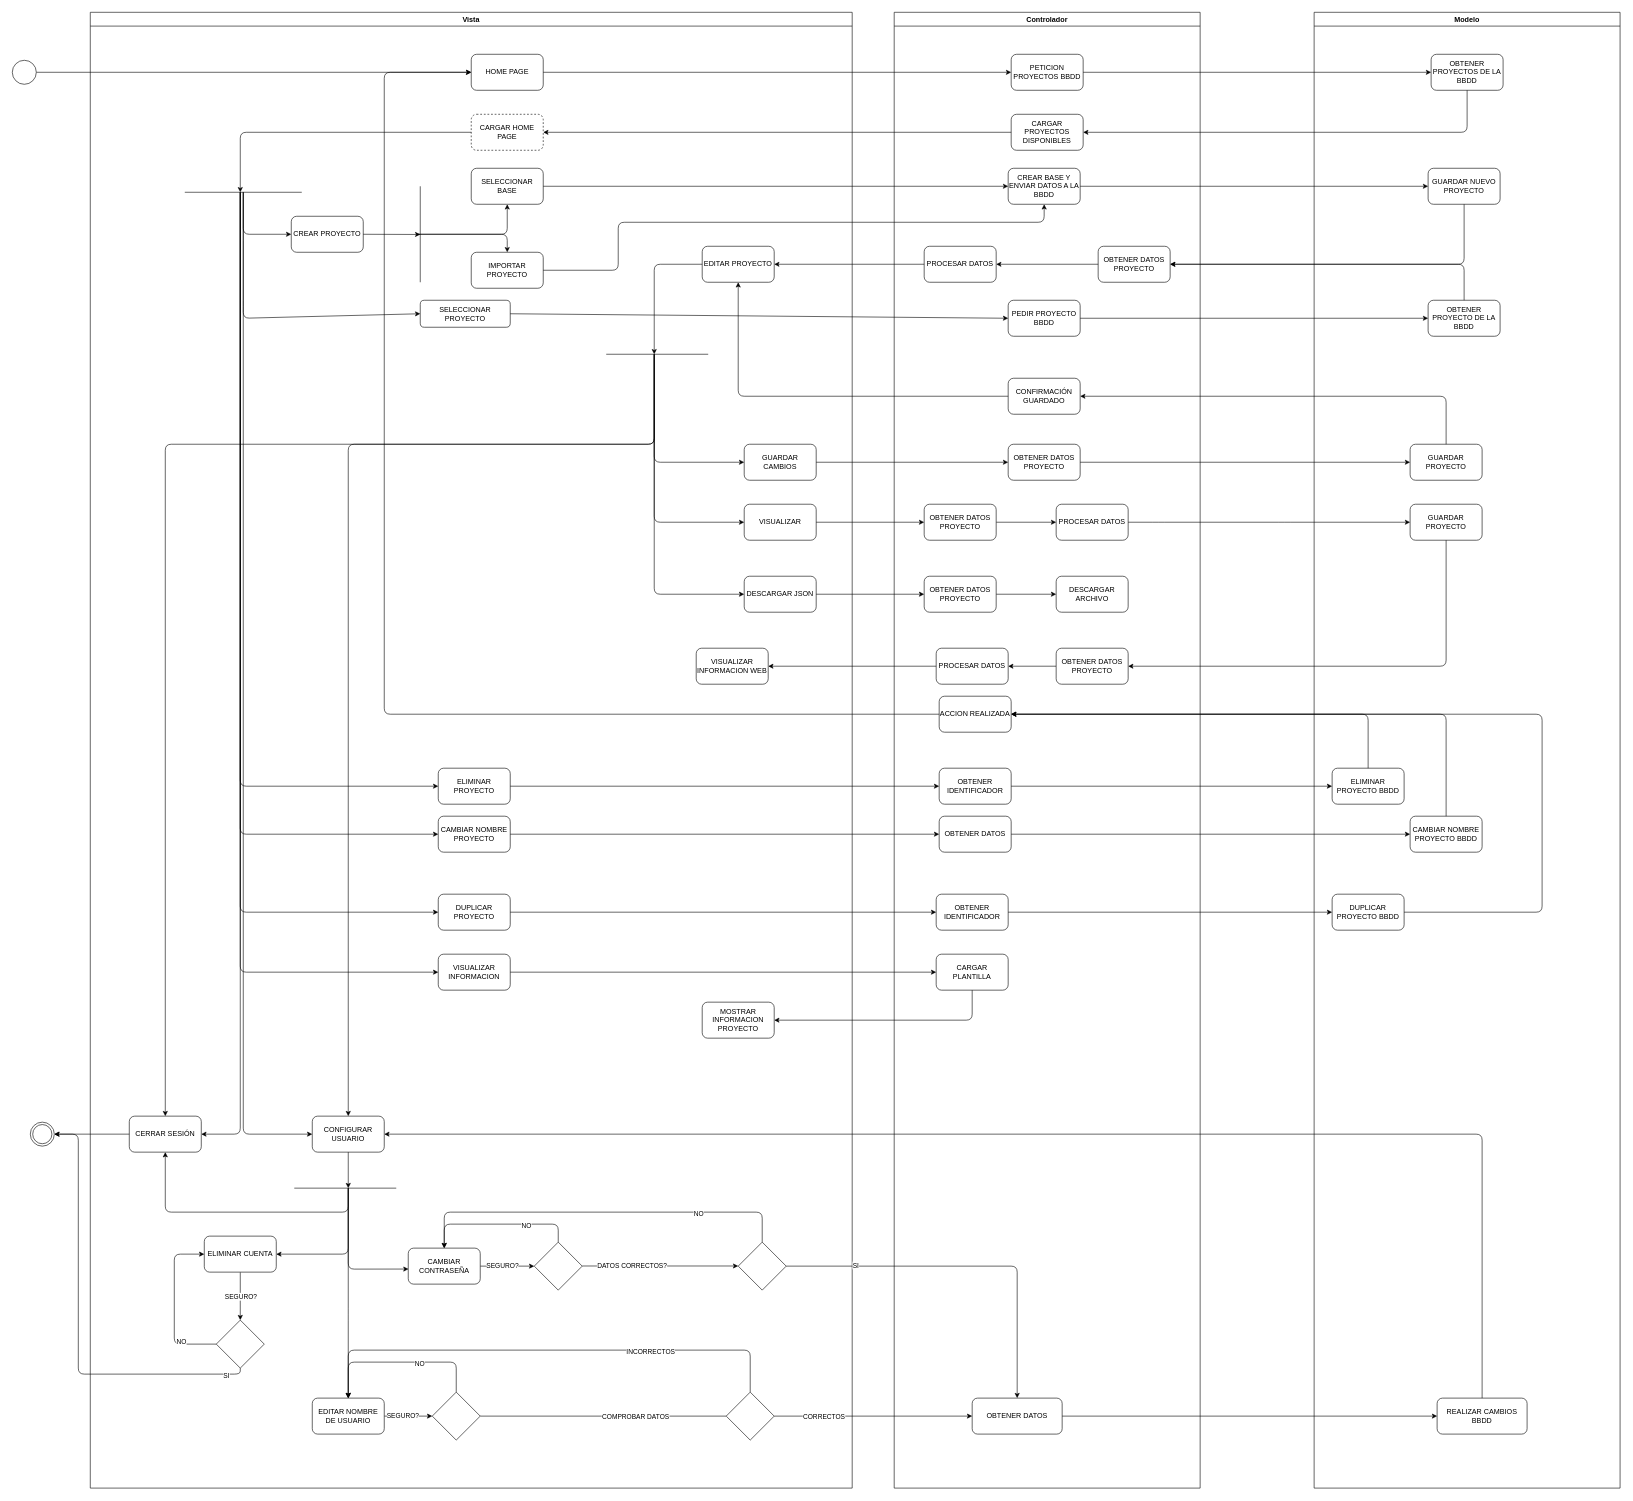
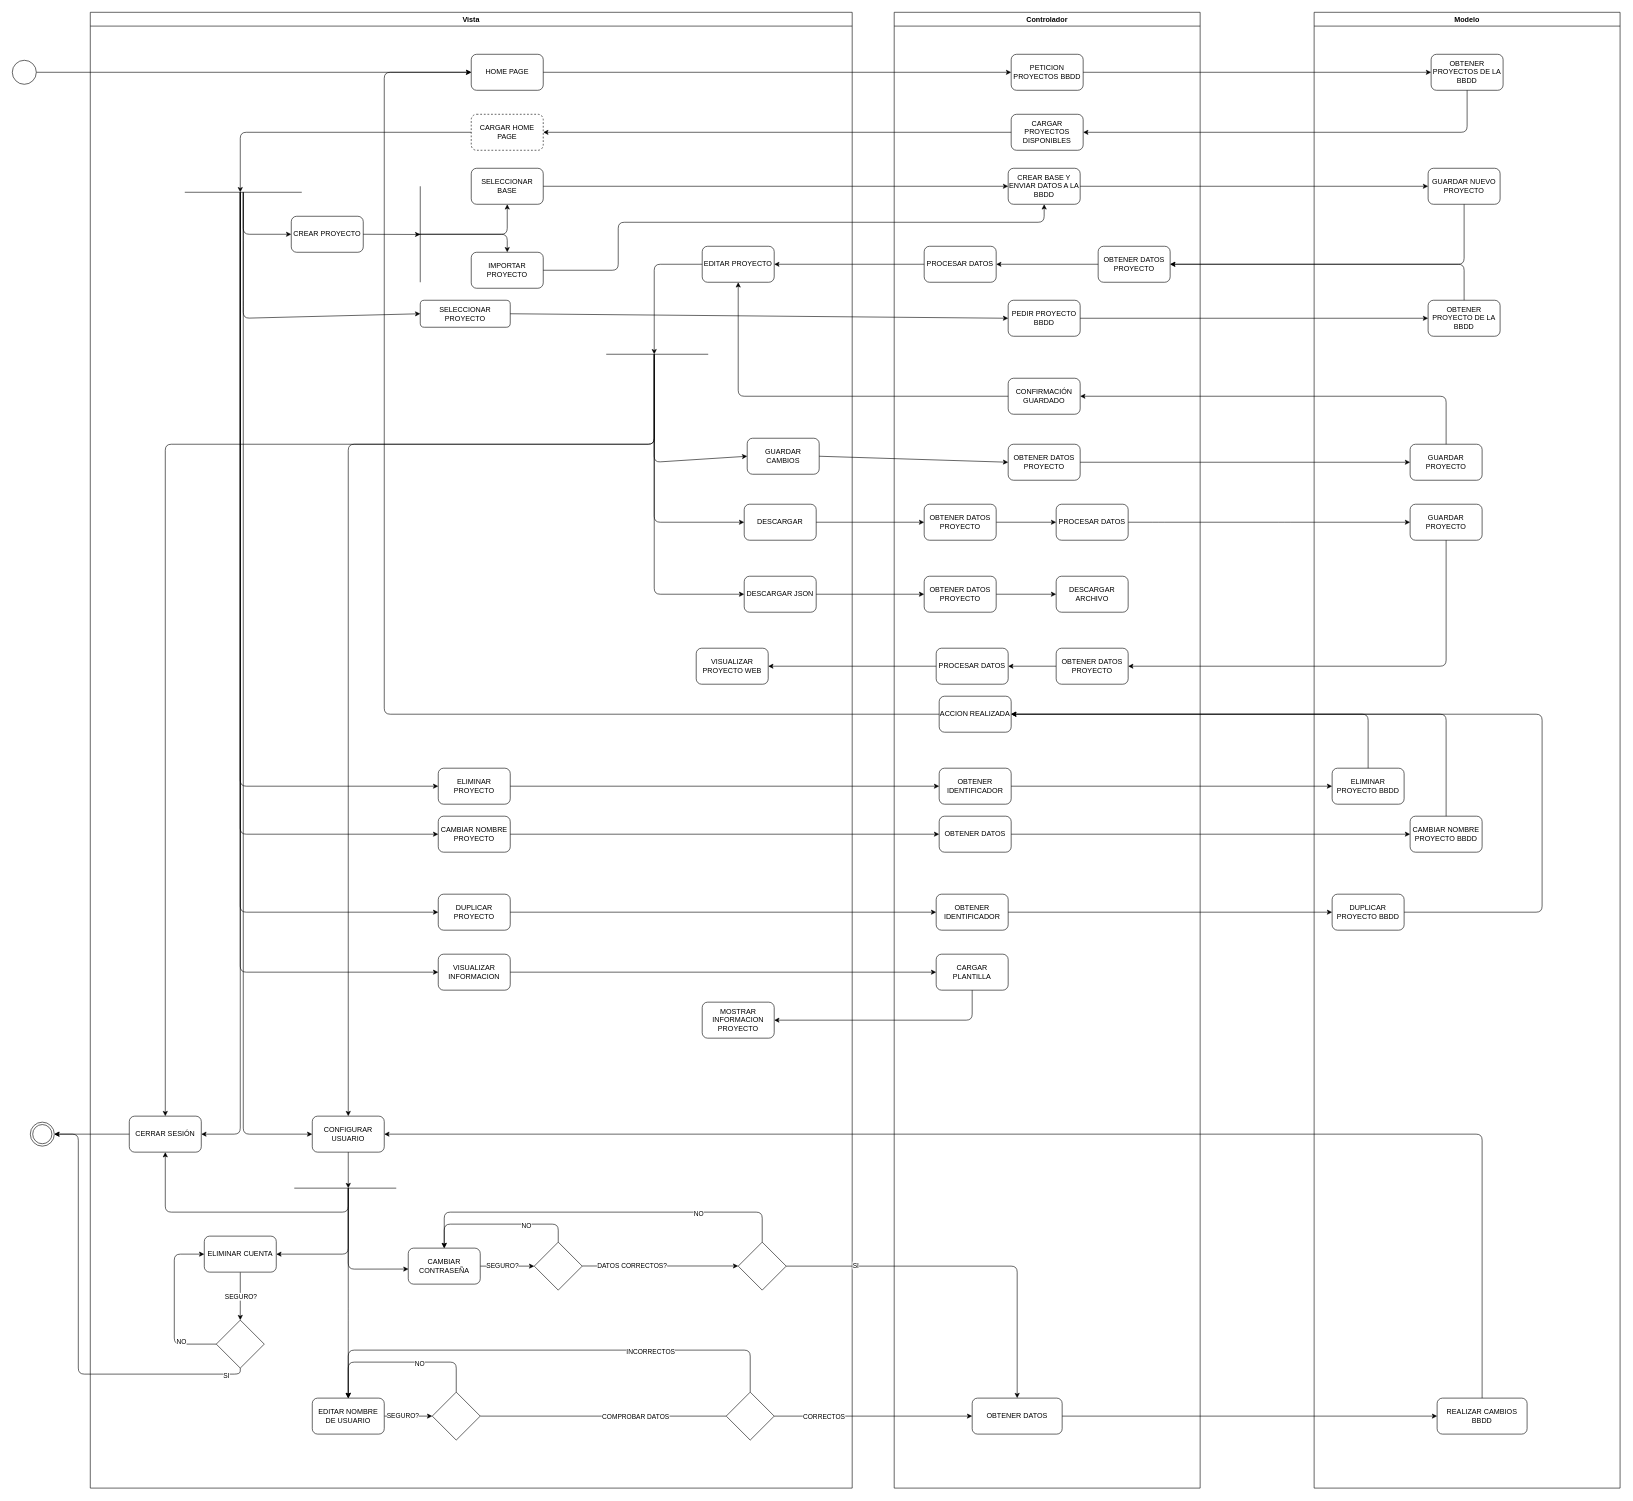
node "GUARDAR CAMBIOS": moved (780, 462) -> (783, 456)
node "VISUALIZAR": label "VISUALIZAR" -> "DESCARGAR"
node "VISUALIZAR INFORMACION WEB": label "VISUALIZAR INFORMACION WEB" -> "VISUALIZAR PROYECTO WEB"
